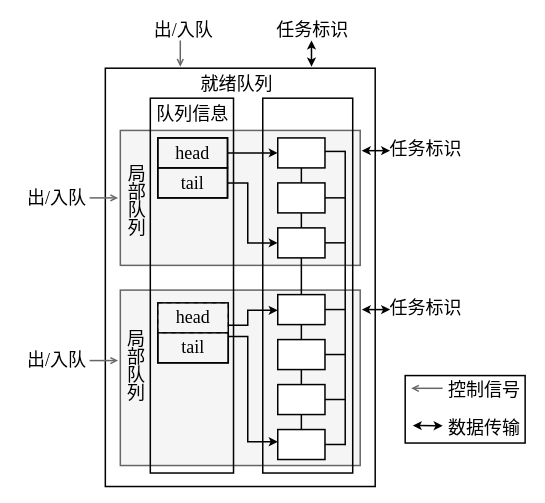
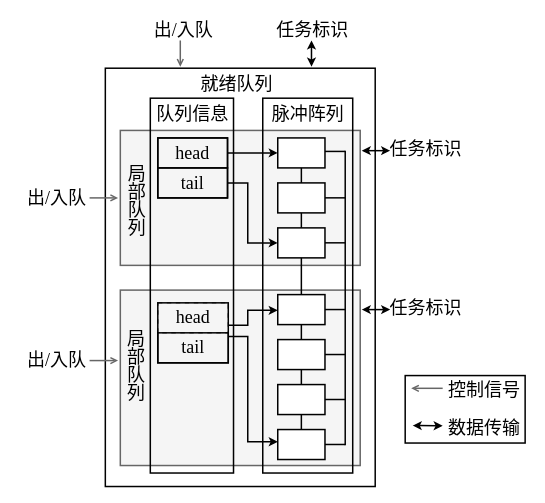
node "脉冲阵列": added
